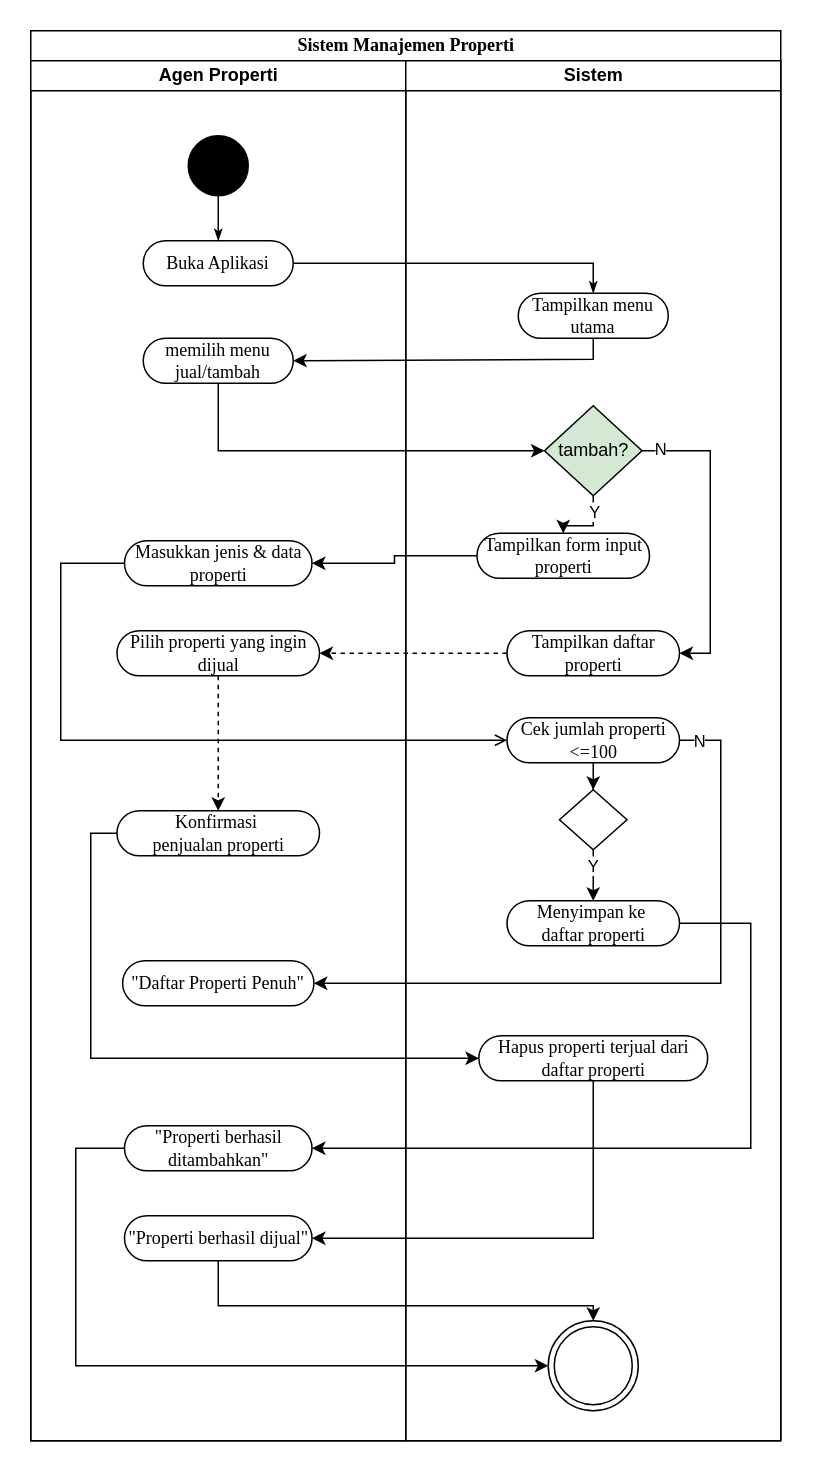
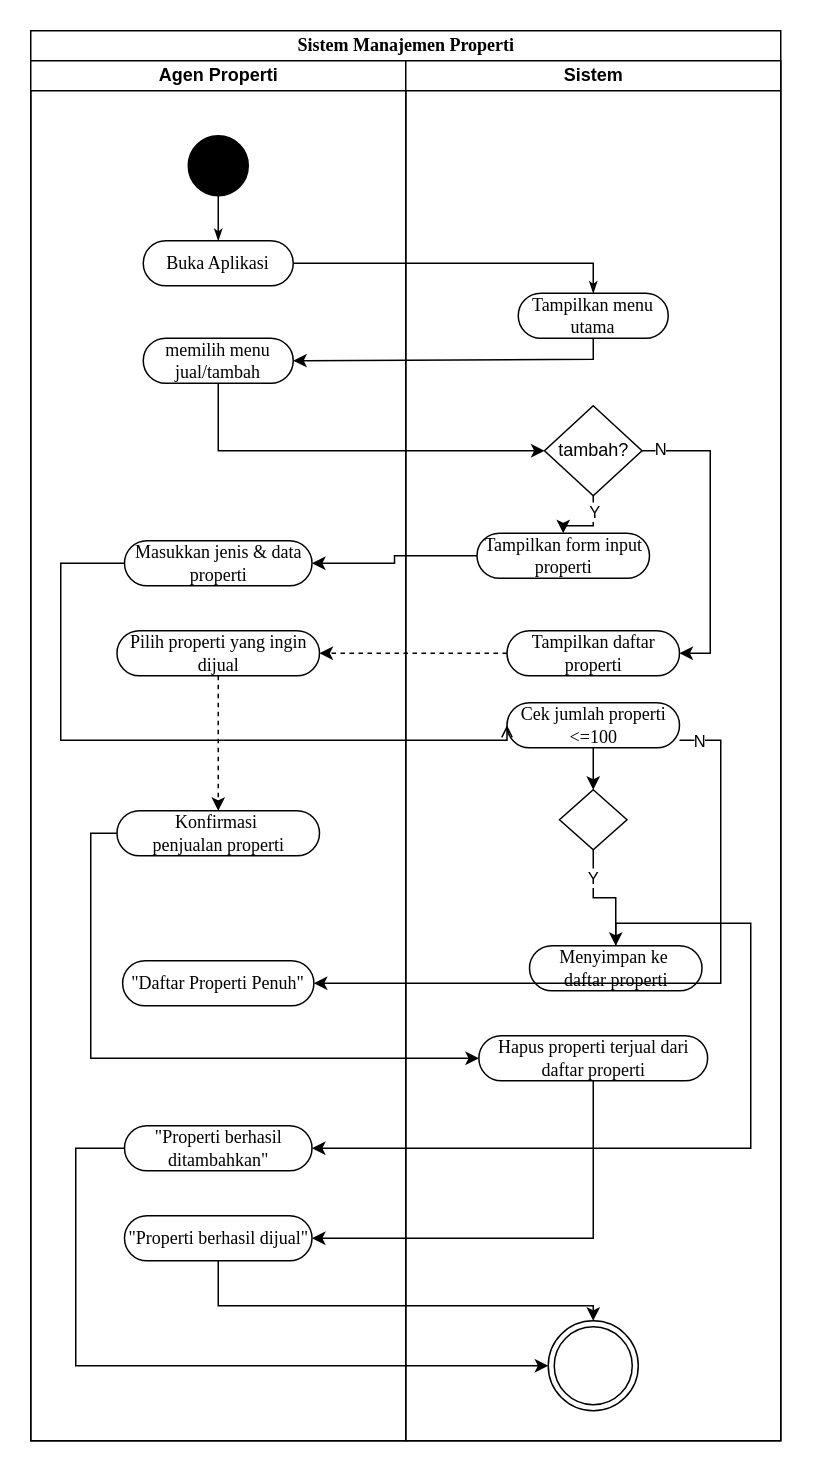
node "tambah?": fillcolor #d5e8d4 -> #ffffff
node "Cek jumlah properti <=100": moved (593, 740) -> (593, 725)
node "Menyimpan ke daftar properti": moved (593, 923) -> (616, 968)
